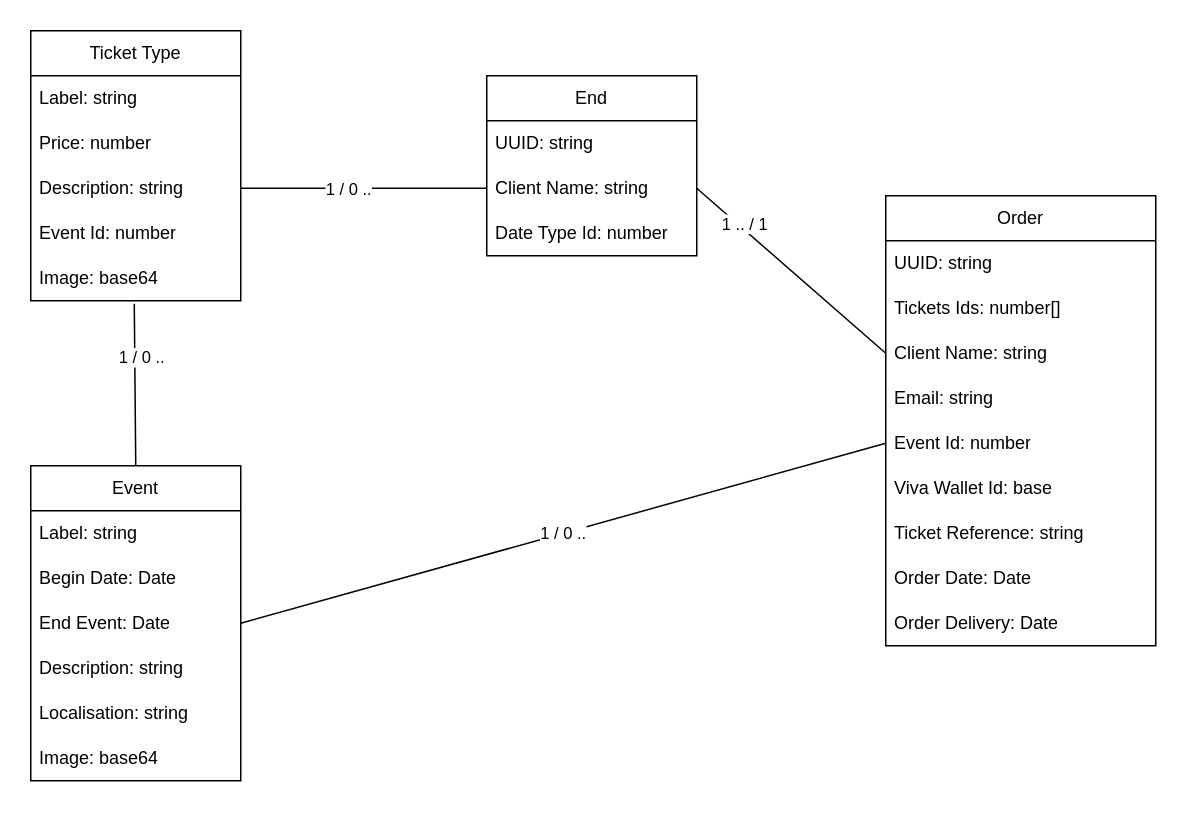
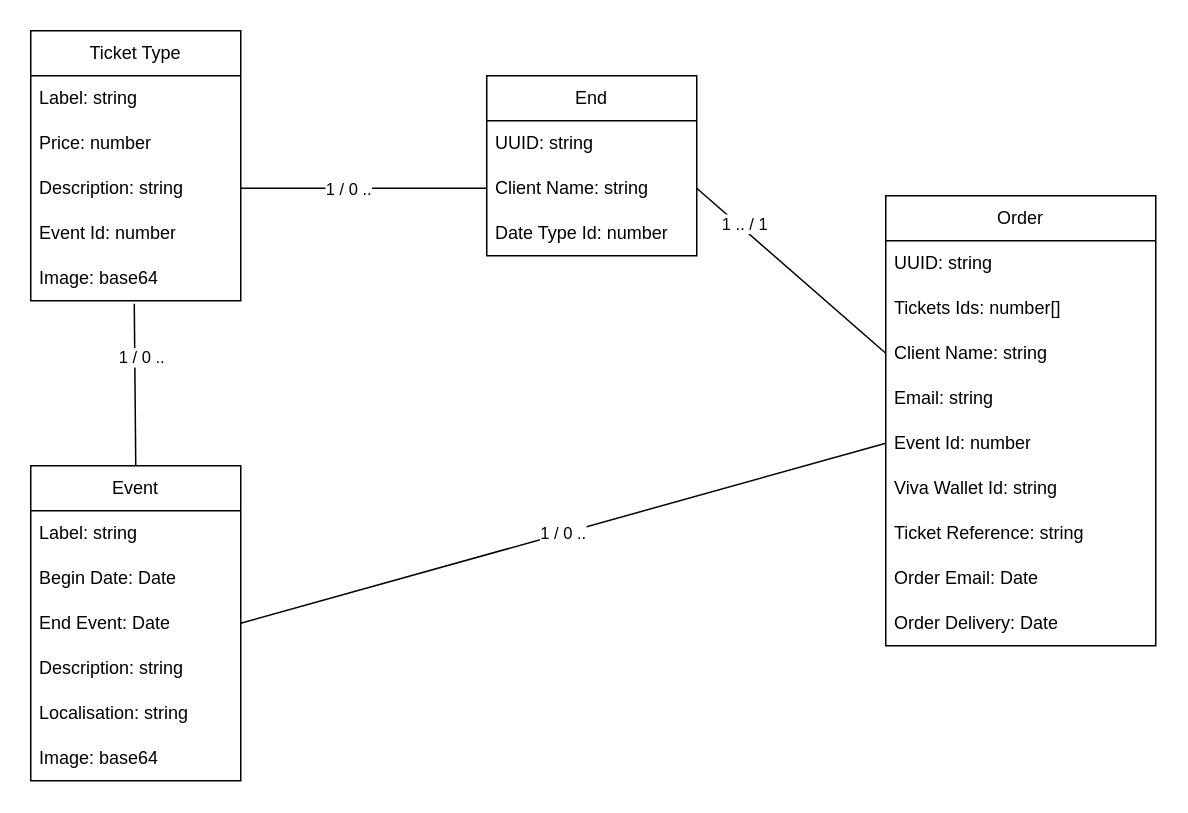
node "Viva Wallet Id: base": label "Viva Wallet Id: base" -> "Viva Wallet Id: string"
node "Order Date: Date": label "Order Date: Date" -> "Order Email: Date"
